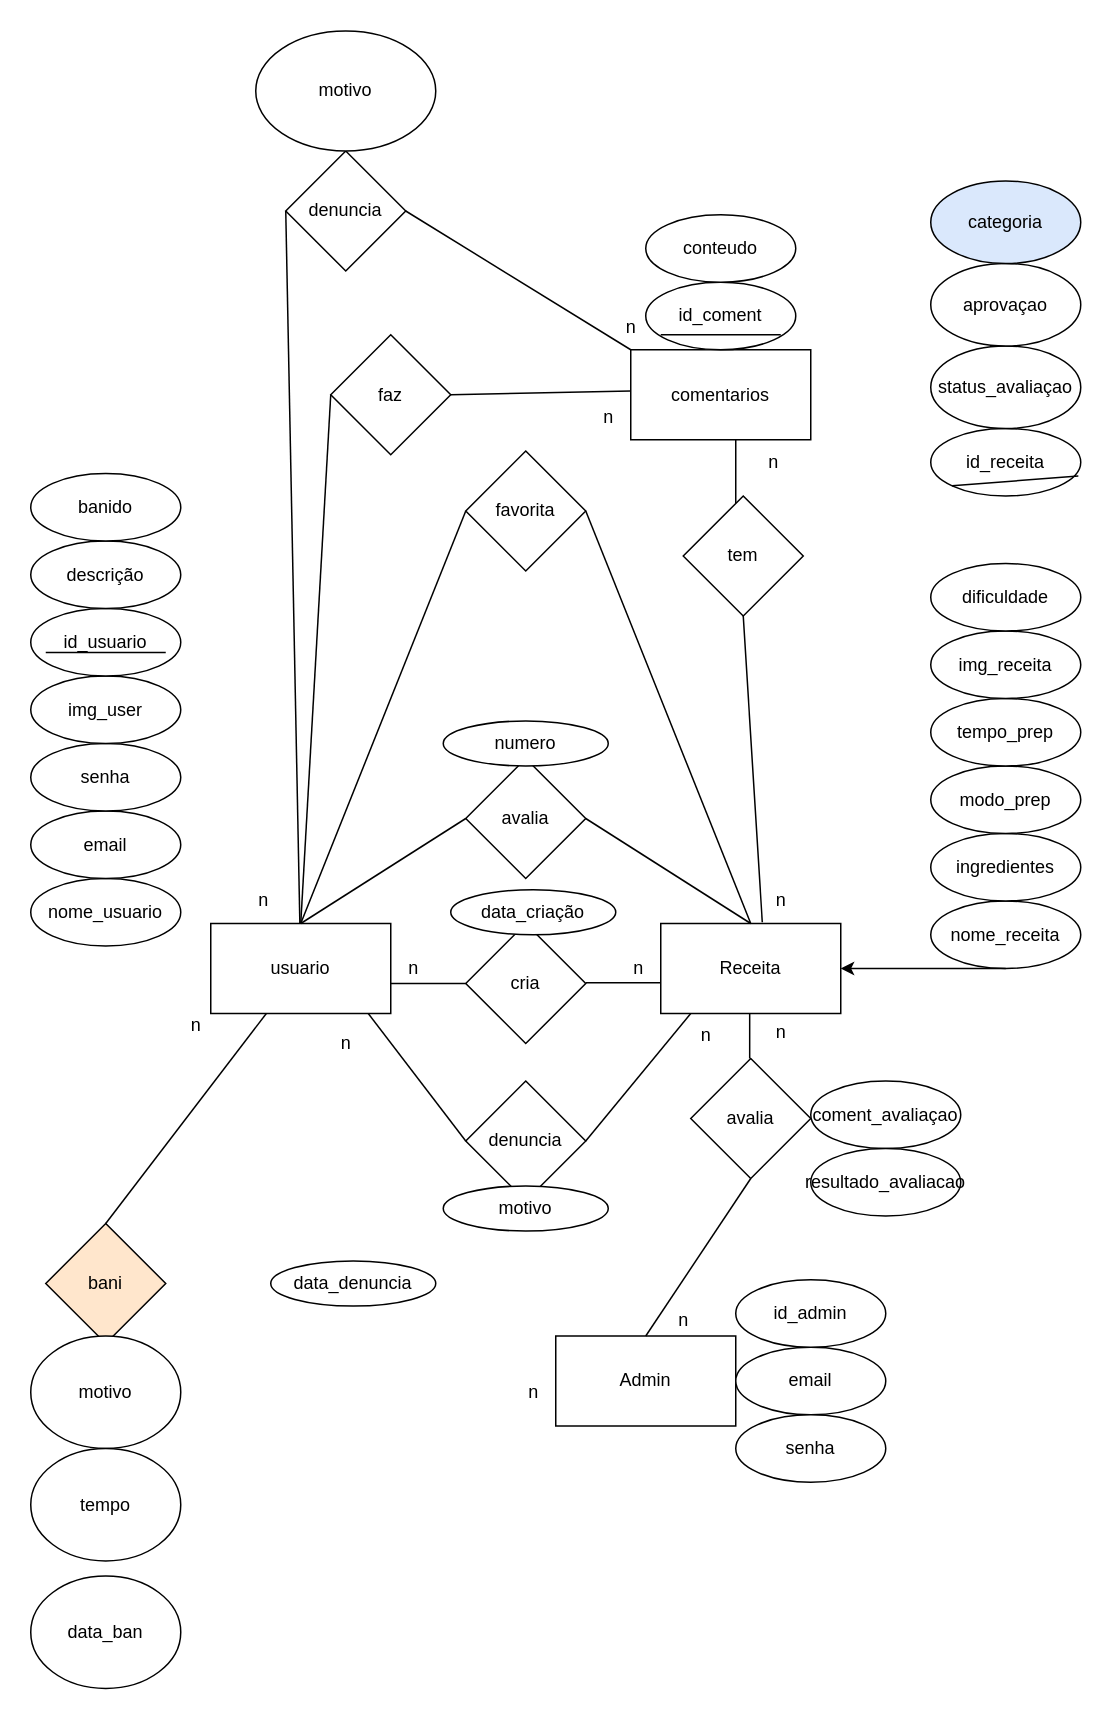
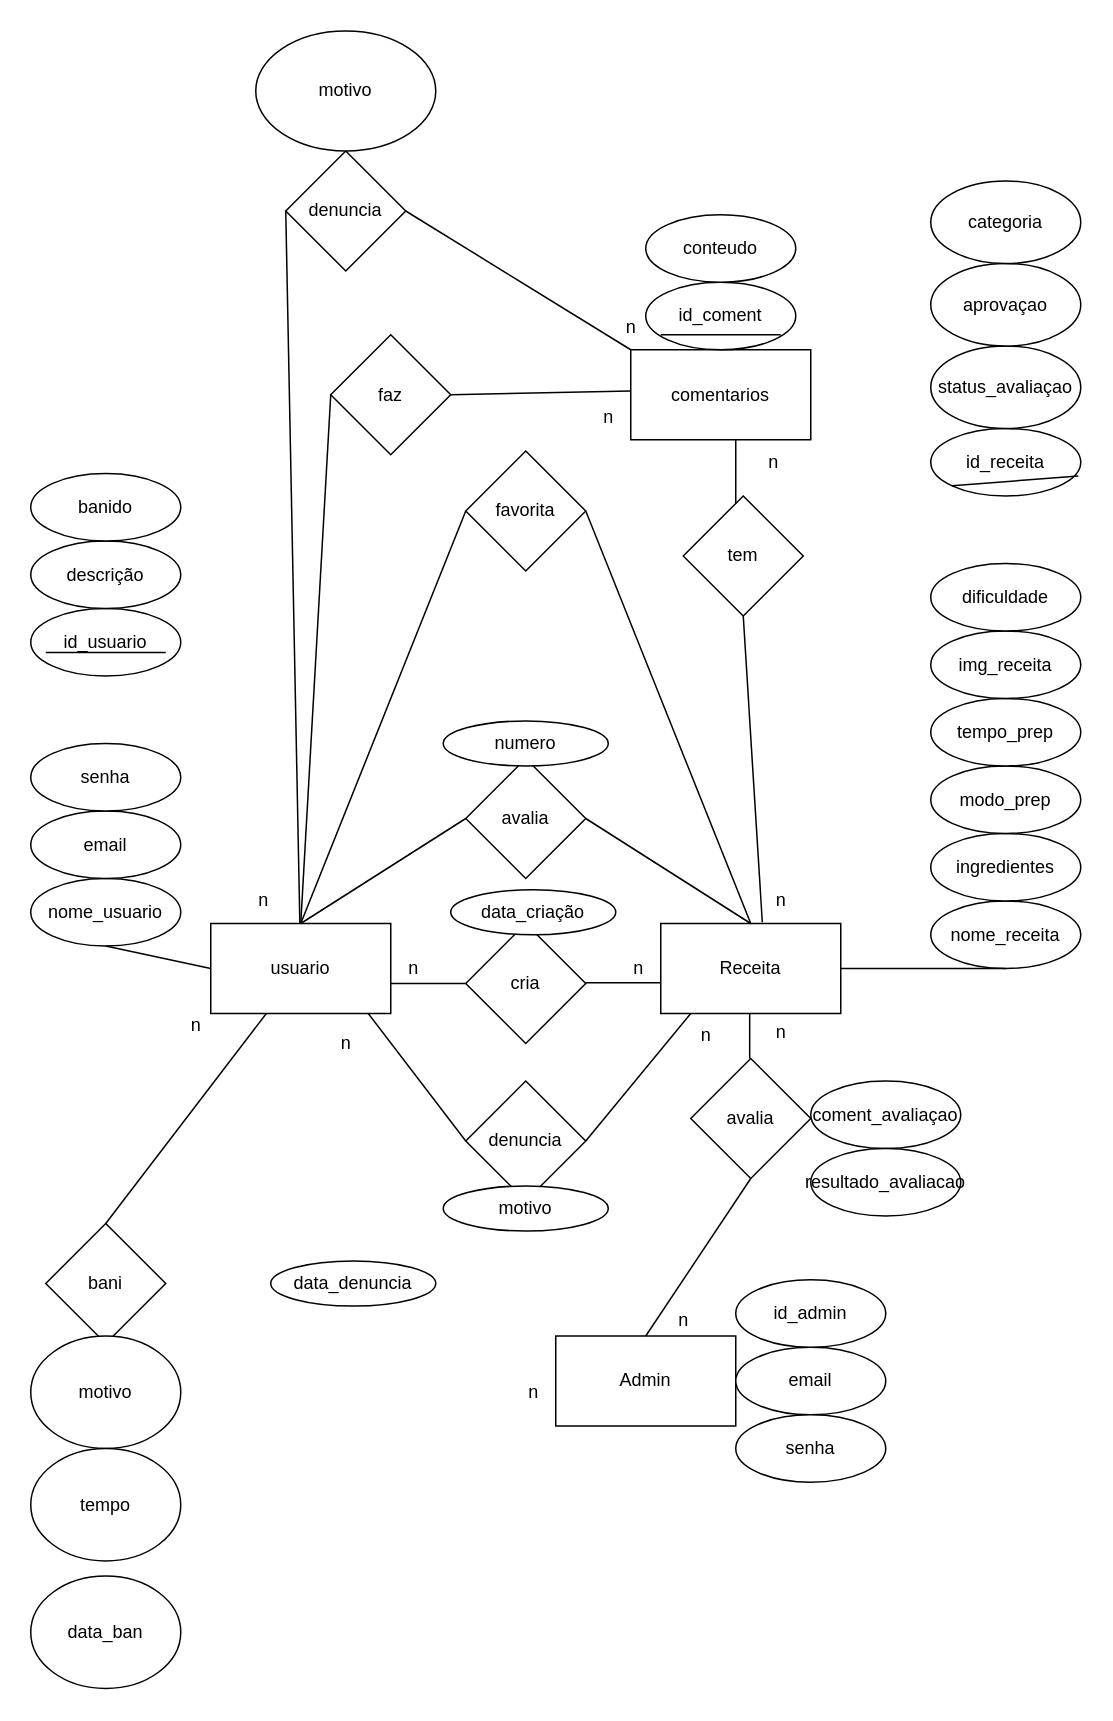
node "categoria": fillcolor #dae8fc -> #ffffff
node "img_user": removed
edge "nome_usuario" -- "usuario": added
edge "nome_receita" -> "Receita": arrowhead classic -> none
node "bani": fillcolor #ffe6cc -> #ffffff
